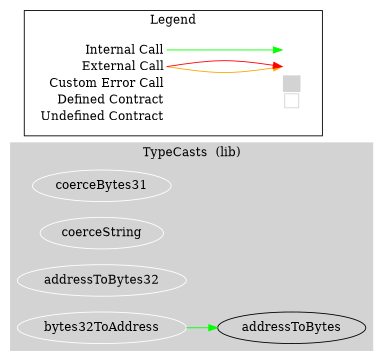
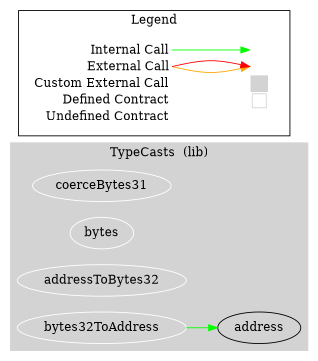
node "Internal Call": text "Custom Error Call" -> "Custom External Call"
node "coerceString": label "coerceString" -> "bytes"
node "addressToBytes": label "addressToBytes" -> "address"
